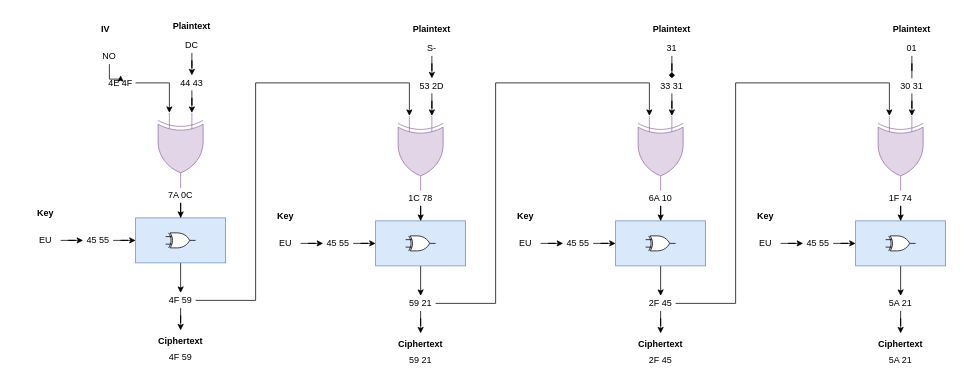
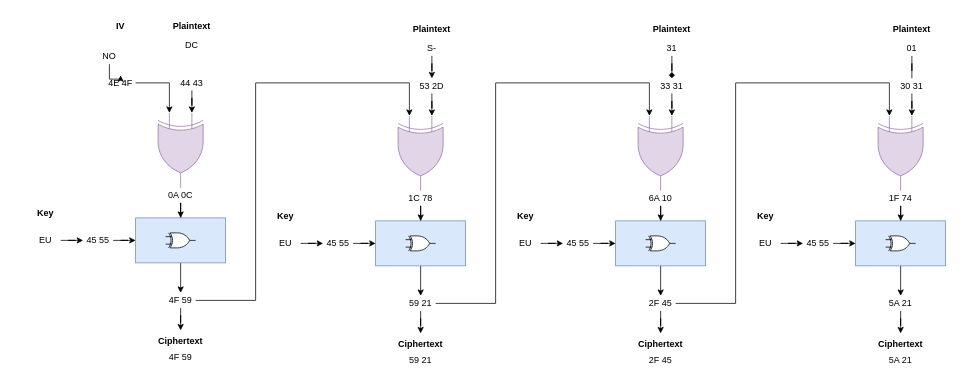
node "IV": moved (105, 29) -> (120, 25)
edge "DC" -> "44 43": removed
node "7A 0C": label "7A 0C" -> "0A 0C"
